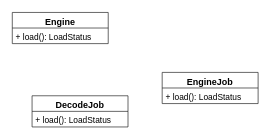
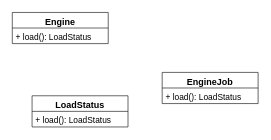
node "DecodeJob": label "DecodeJob" -> "LoadStatus"
